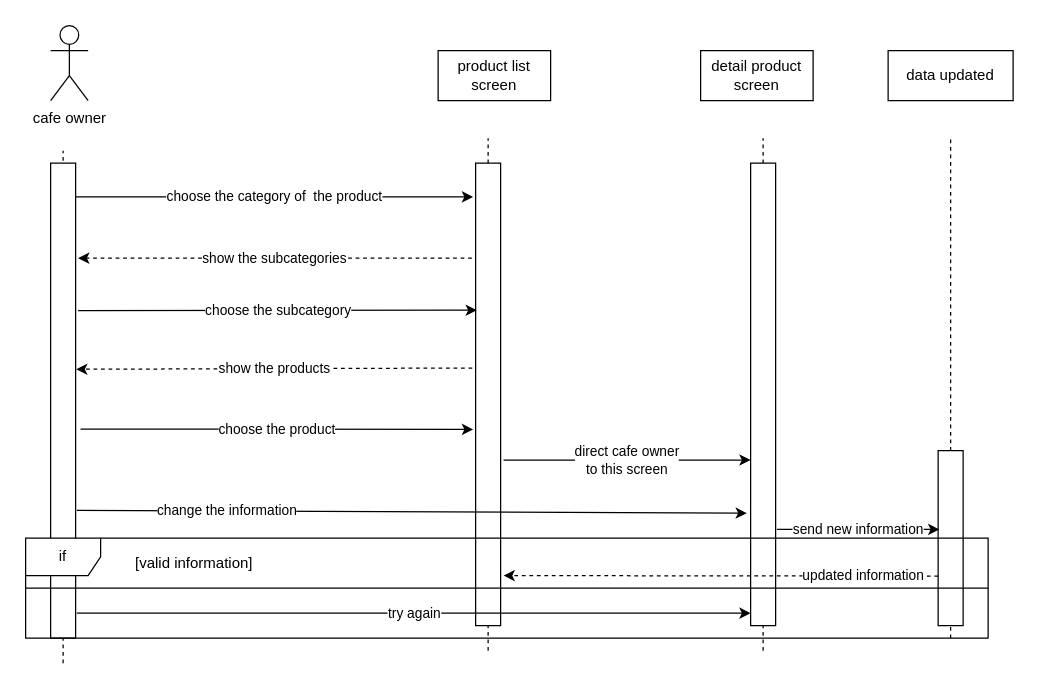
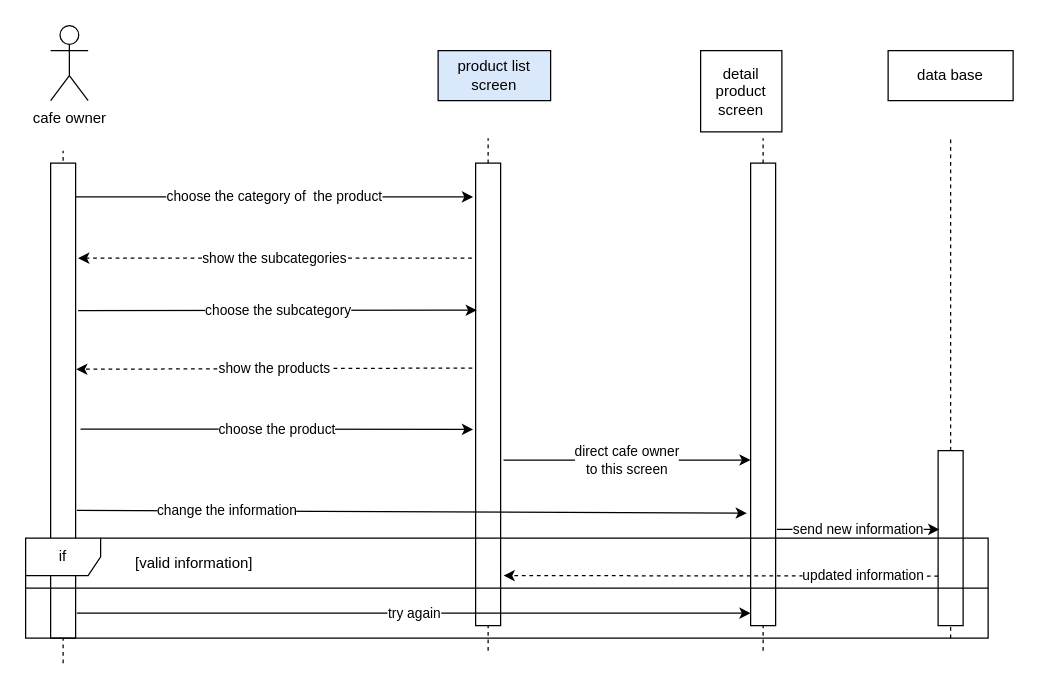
node "product list screen": fillcolor #ffffff -> #dae8fc
node "detail product screen": size 113x50 -> 81x81
node "data updated": label "data updated" -> "data base"
